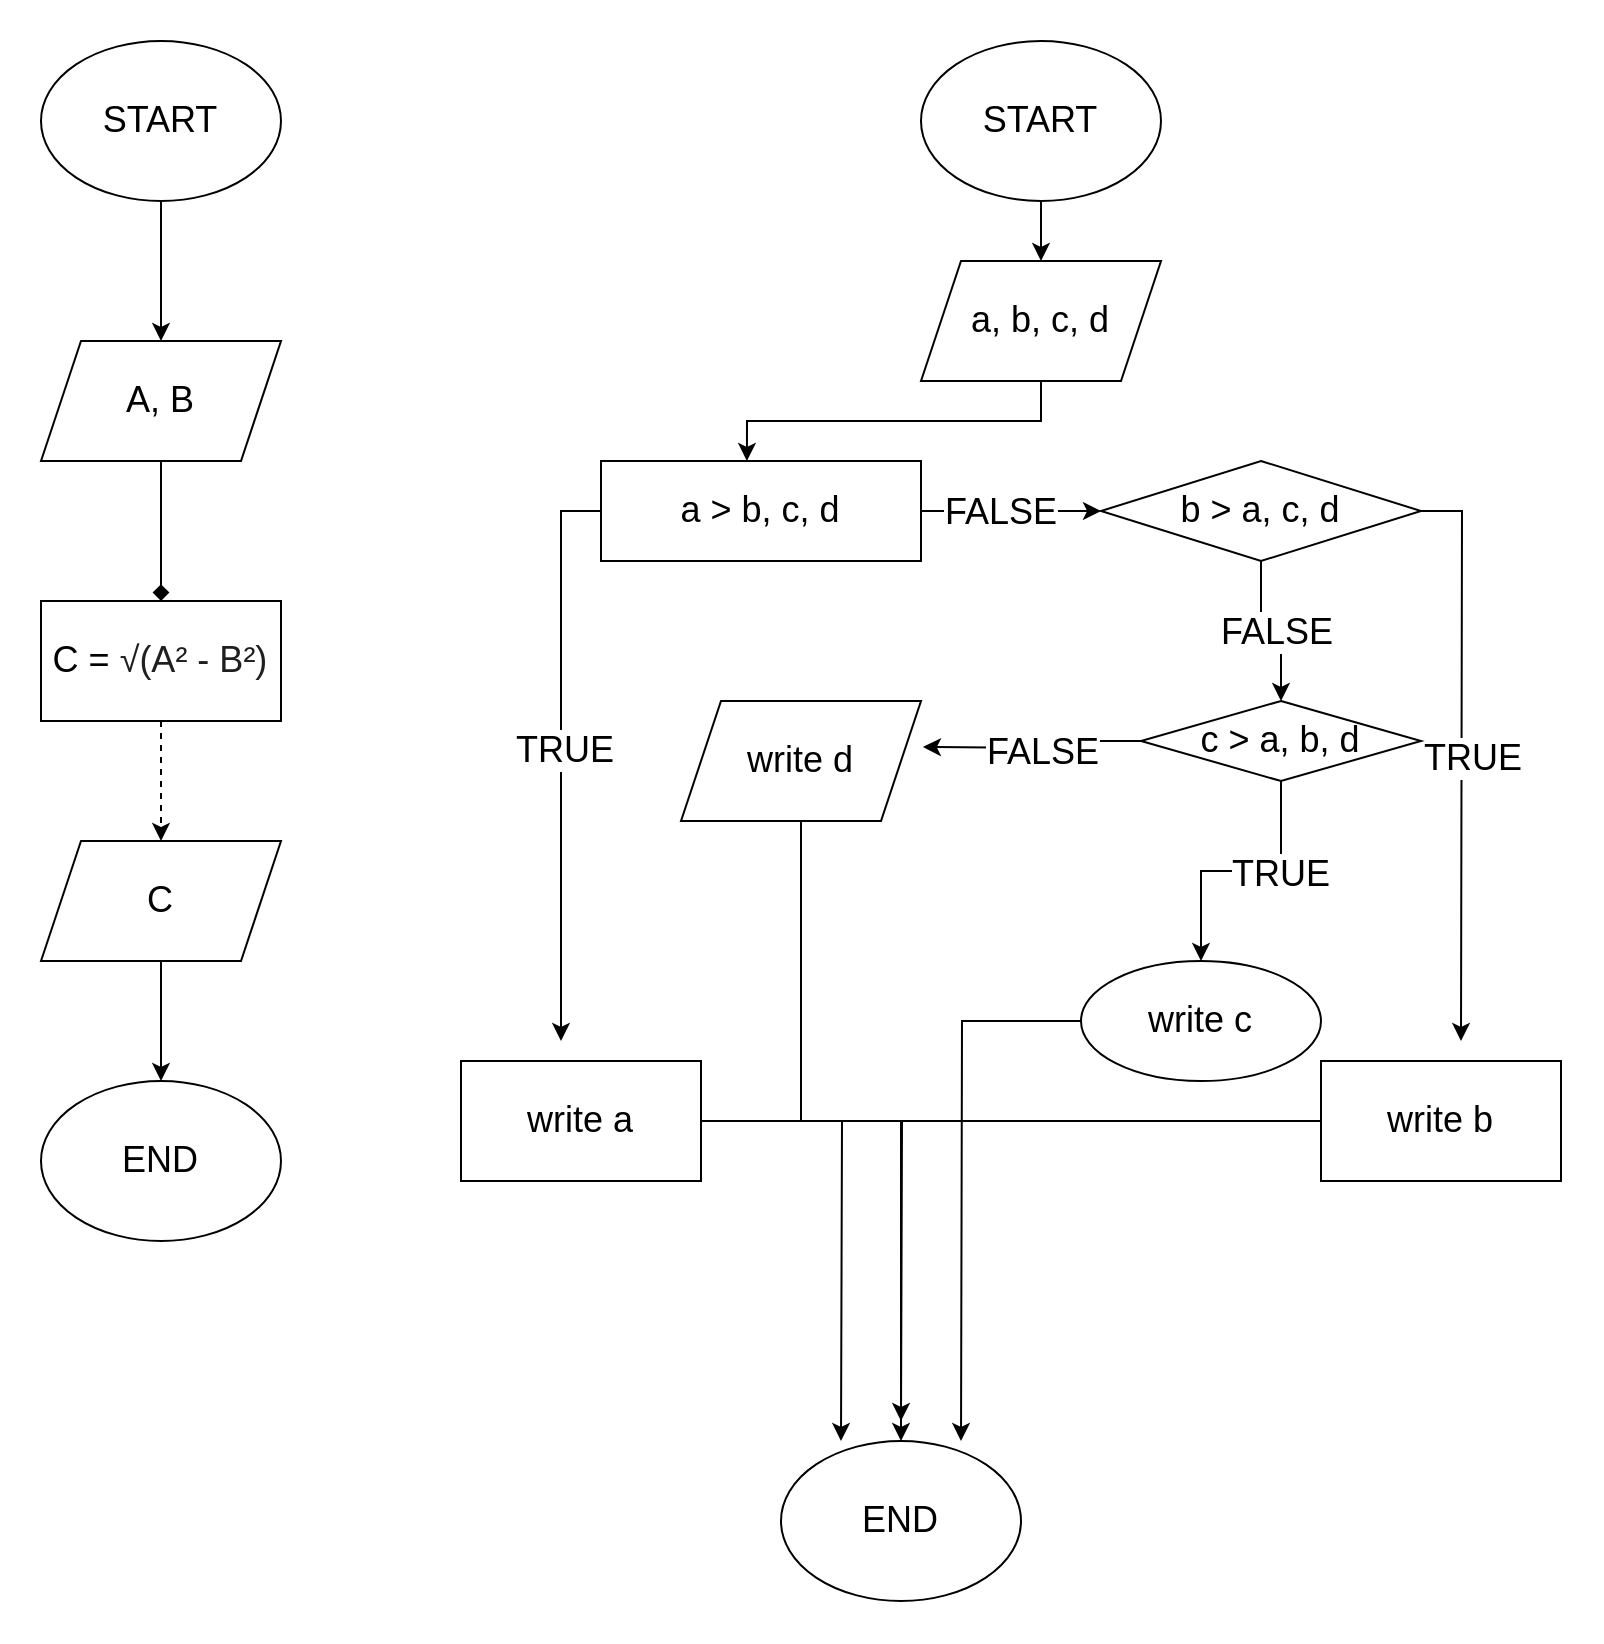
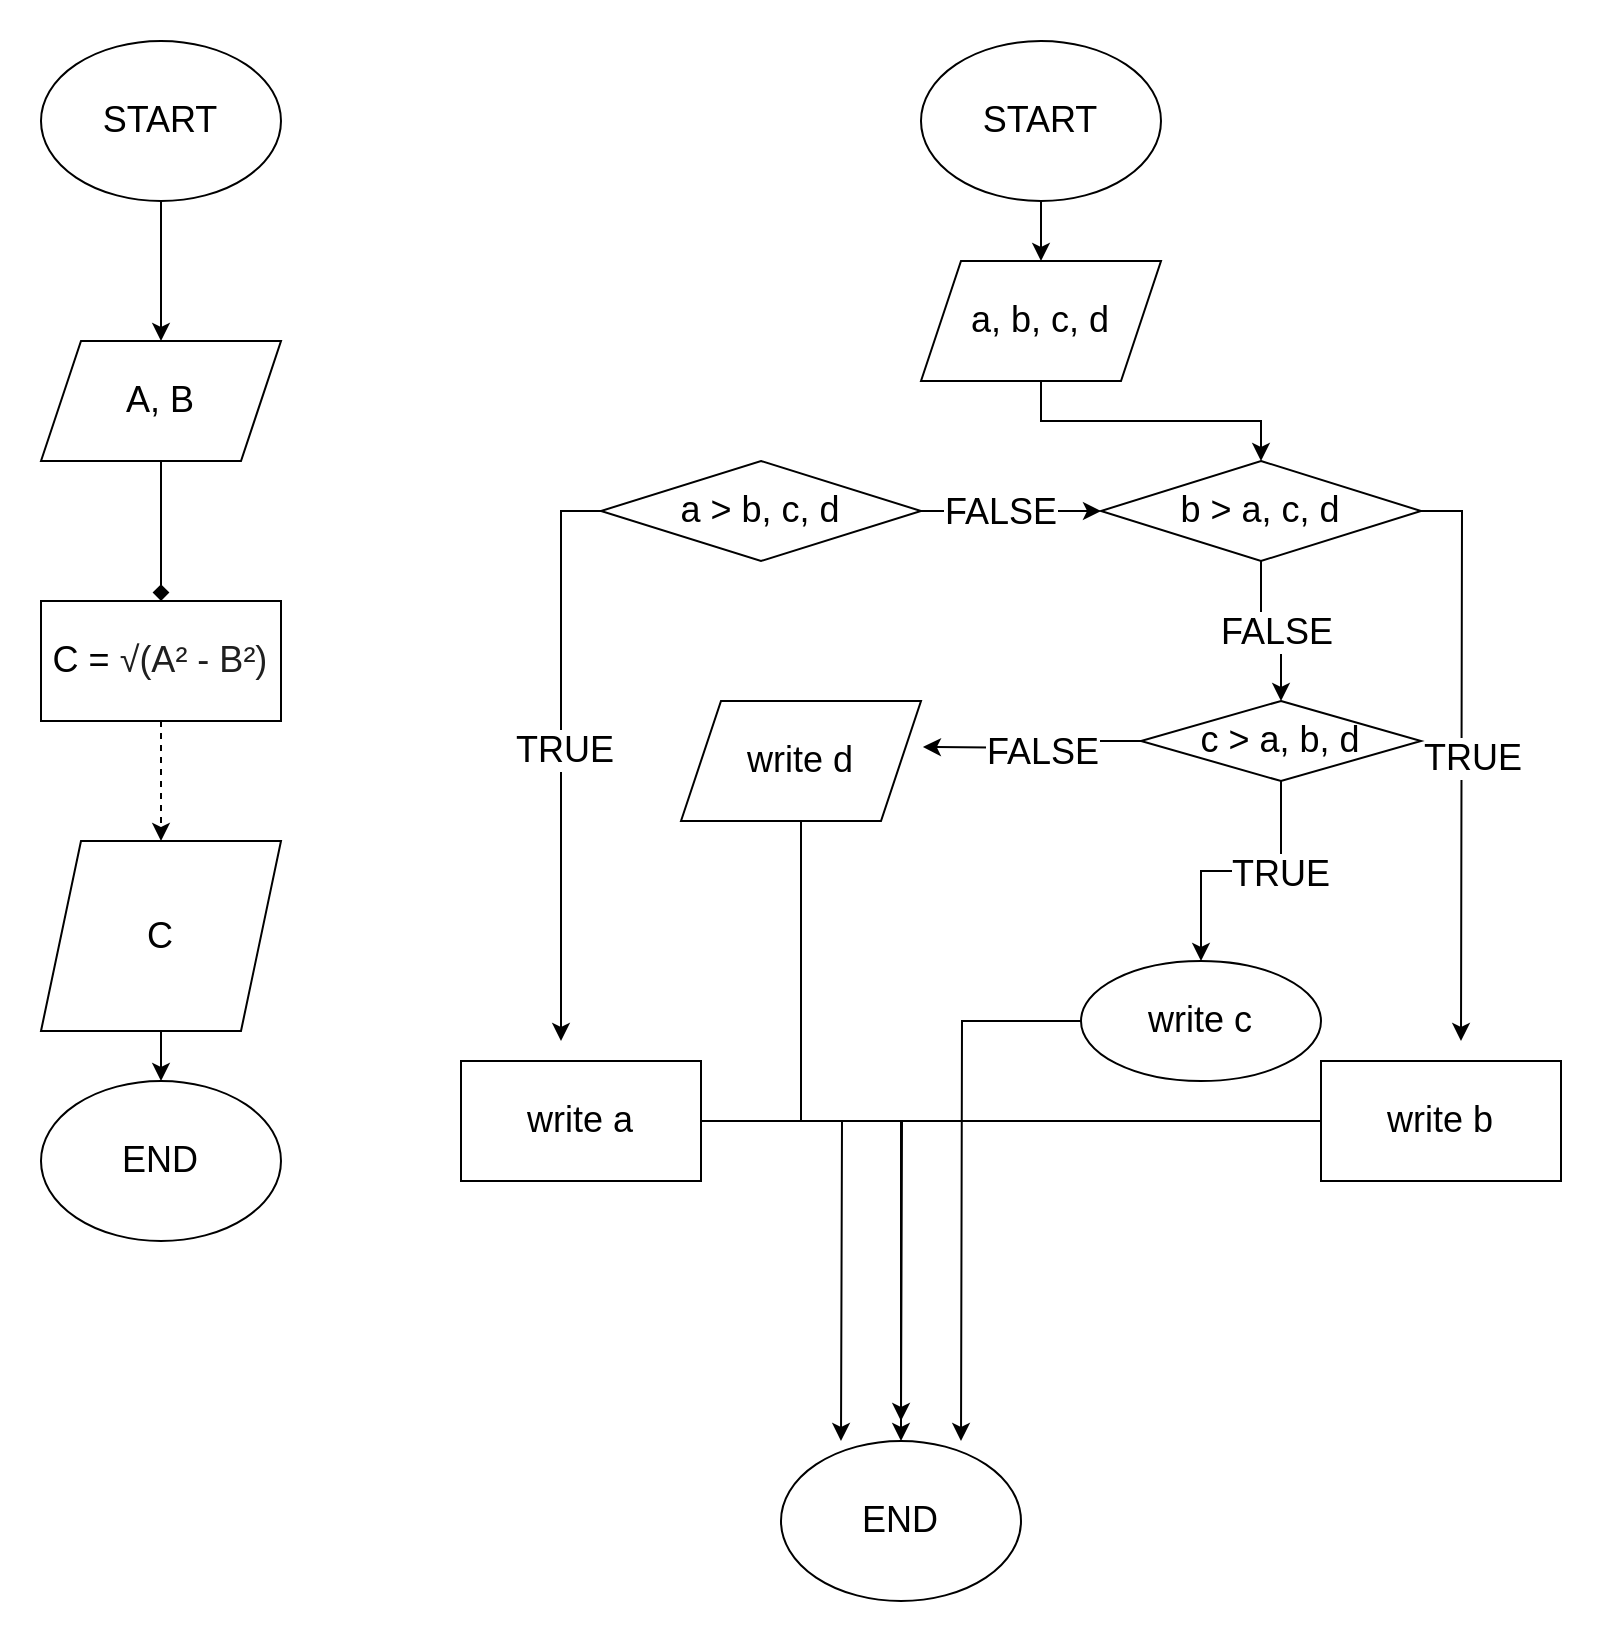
edge "a, b, c, d" -> "a > b, c, d": now "a, b, c, d" -> "b > a, c, d"
node "a > b, c, d": shape rectangle -> diamond
node "C": size 240x120 -> 240x190
